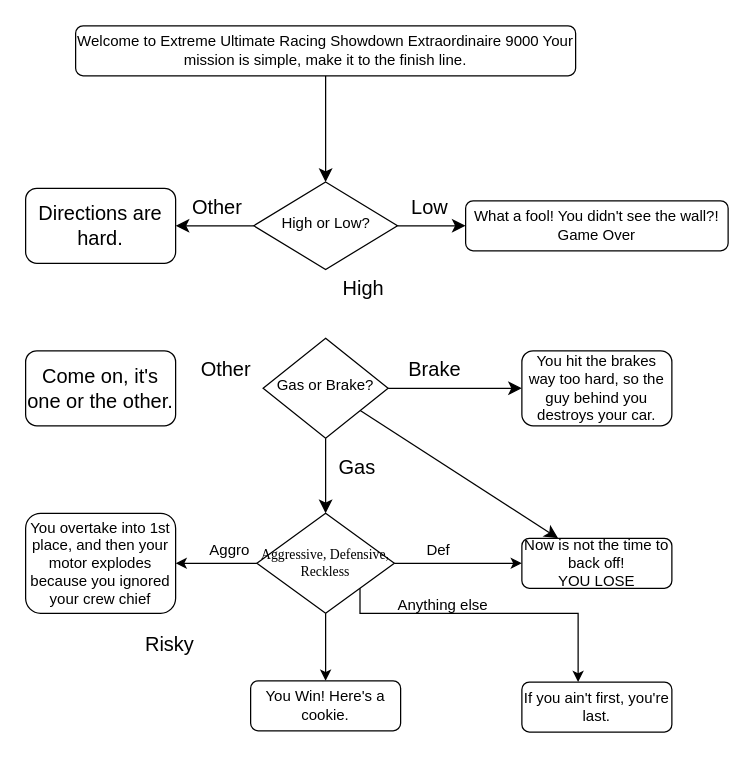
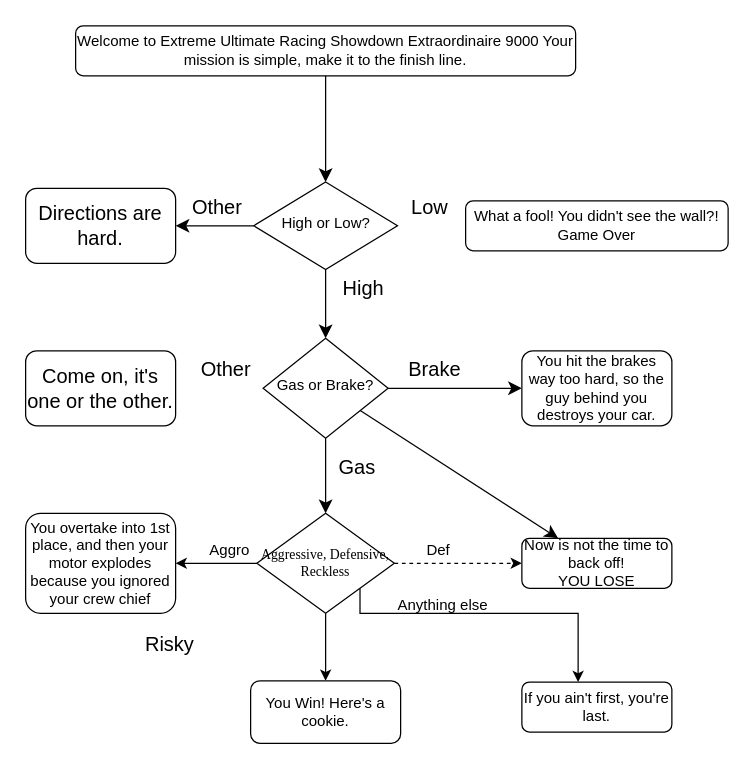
edge "High or Low?" -> "What a fool! You didn't see the wall?! Game Over": removed
edge "High or Low?" -> "Gas or Brake?": added
edge "Aggressive, Defensive, Reckless" -> "Now is not the time to back off! YOU LOSE": style solid -> dashed
node "You Win! Here's a cookie.": size 150x50 -> 150x63
